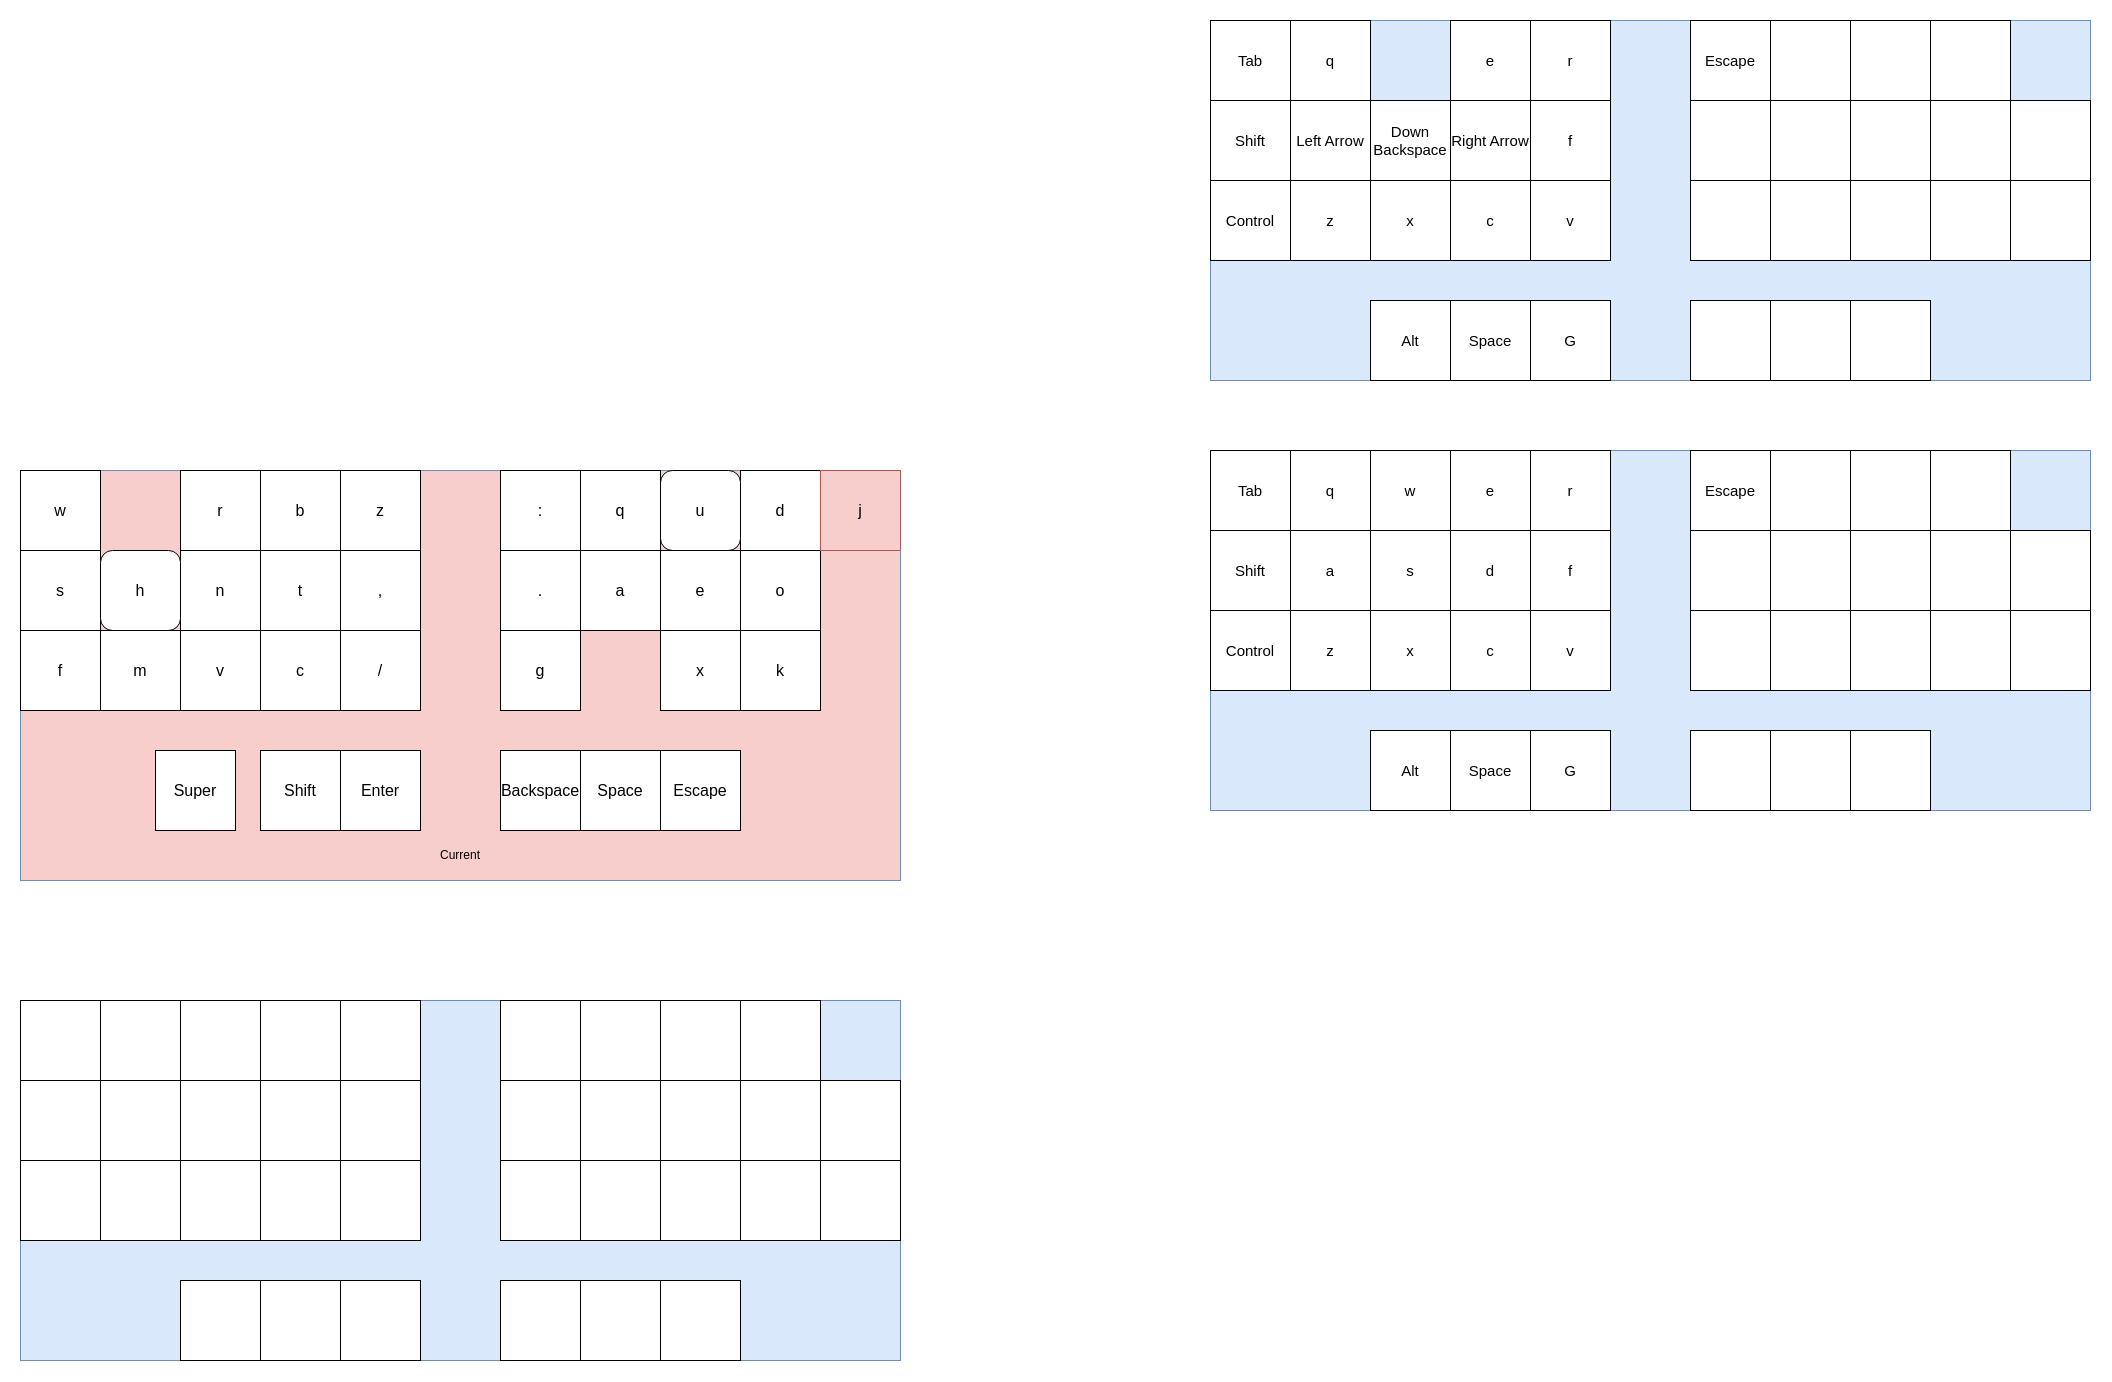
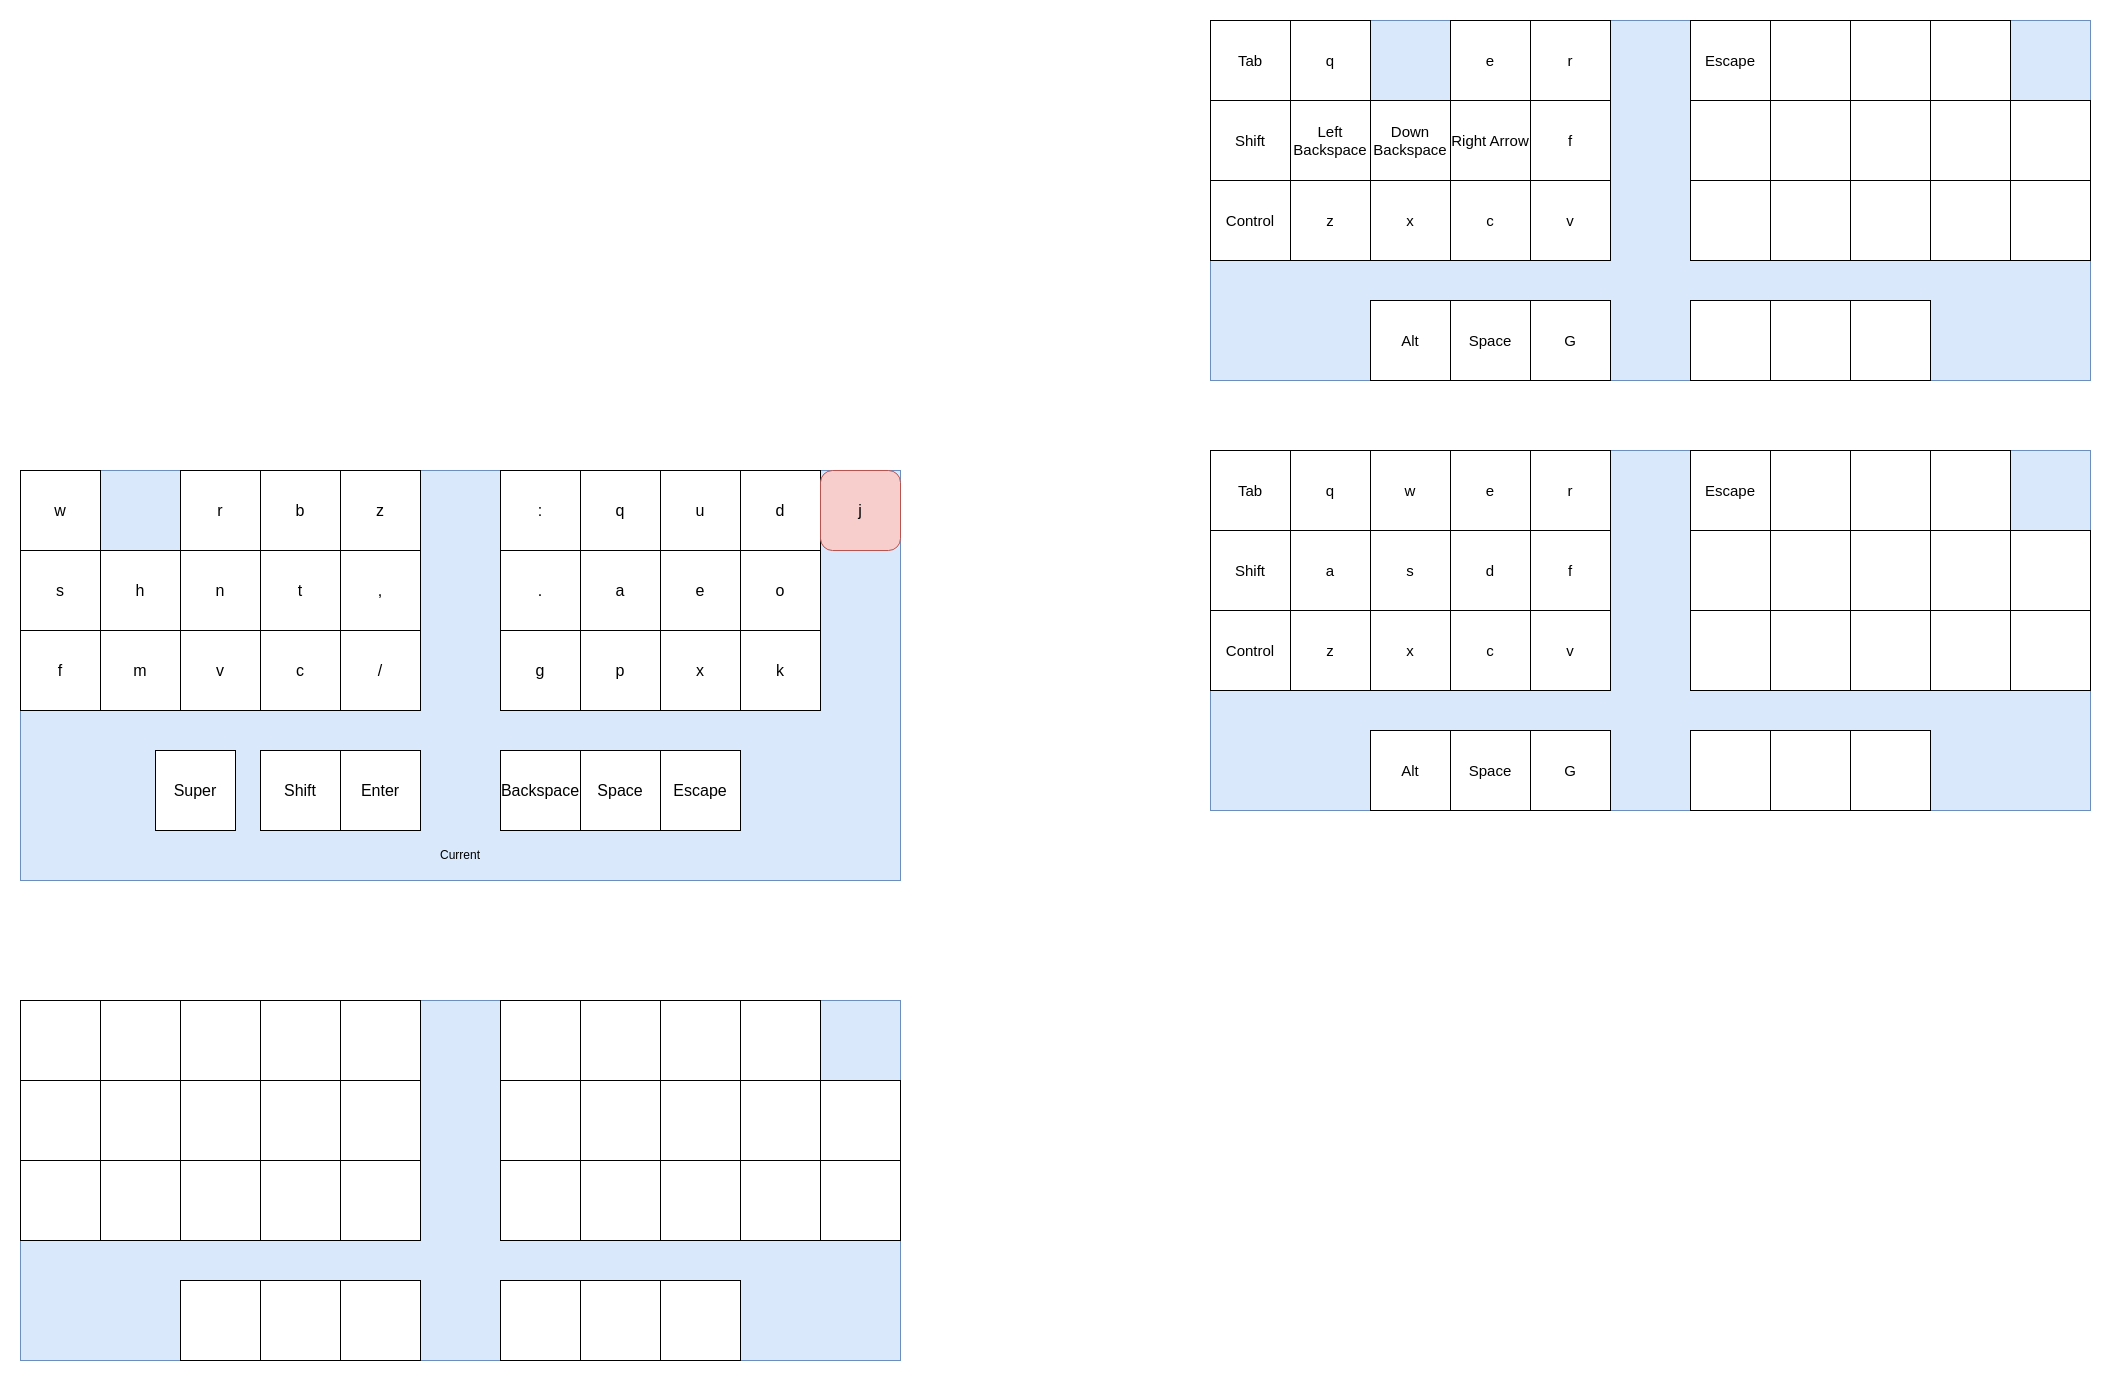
node "Left Arrow": label "Left Arrow" -> "Left Backspace"
node "u": shape rounded rectangle -> rectangle
node "j": shape rectangle -> rounded rectangle
node "h": shape rounded rectangle -> rectangle
node "p": added
node "Current": fillcolor #f8cecc -> #dae8fc
